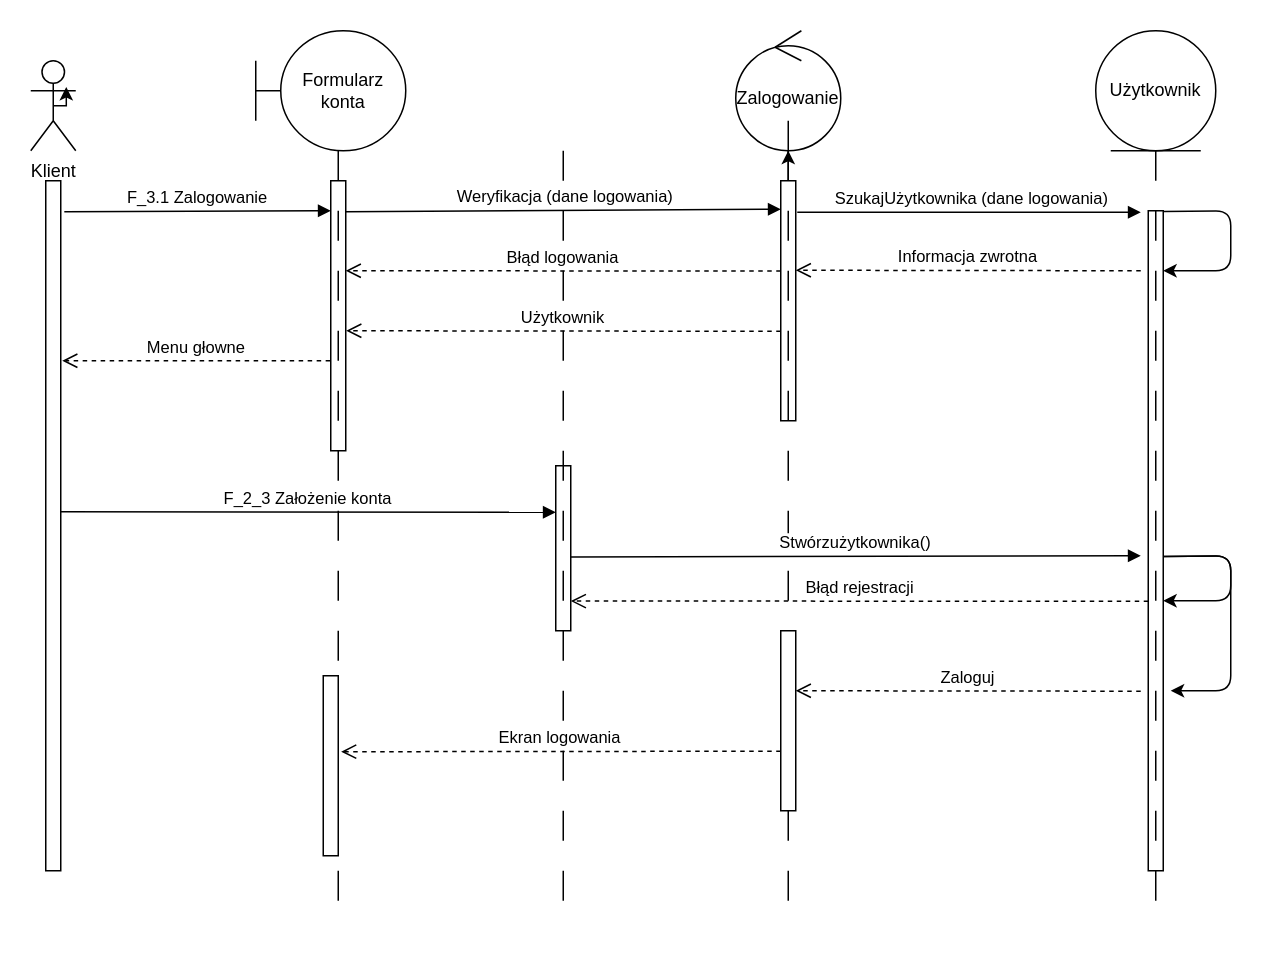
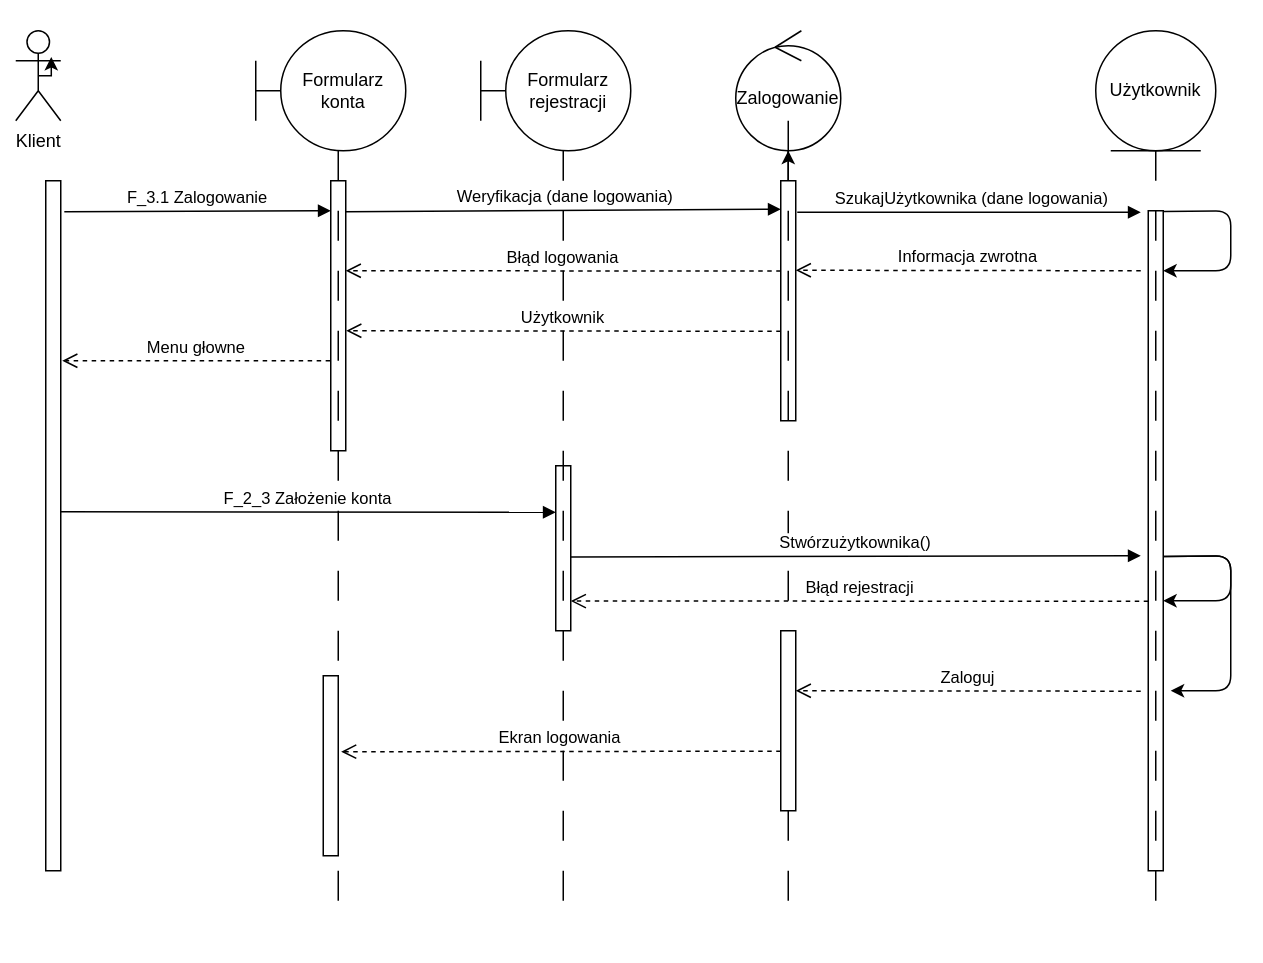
node "Formularz rejestracji": added
node "Klient": moved (53, 106) -> (38, 76)
